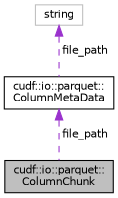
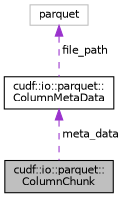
node "string": label "string" -> "parquet"
edge "cudf::io::parquet:: ColumnChunk" -> "cudf::io::parquet:: ColumnMetaData": label " file_path" -> " meta_data"
